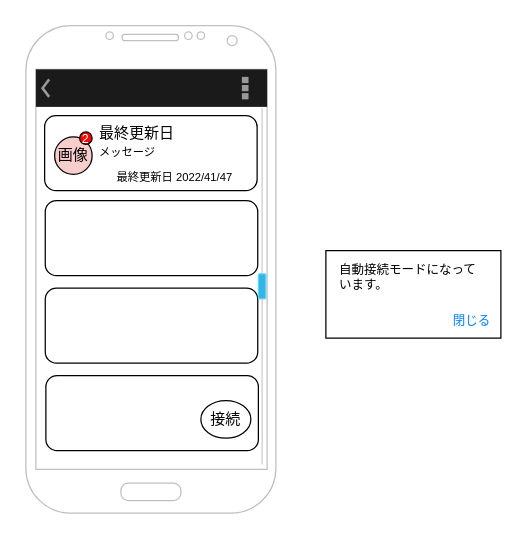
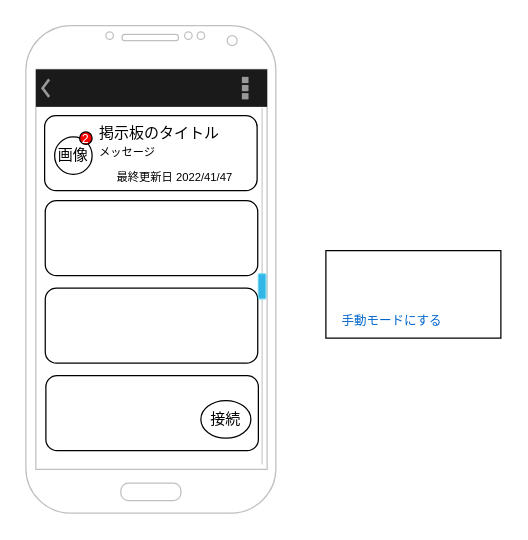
node "最終更新日": label "最終更新日" -> "掲示板のタイトル"
node "画像": fillcolor #f8cecc -> #ffffff
node "自動接続モードになっています。": removed
node "手動モードにする": added
node "閉じる": removed
